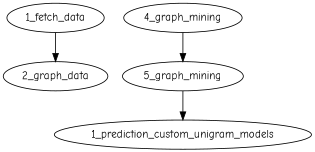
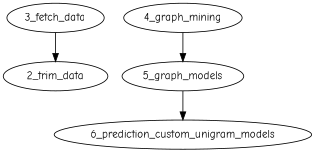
node "1_fetch_data": label "1_fetch_data" -> "3_fetch_data"
node "2_graph_data": label "2_graph_data" -> "2_trim_data"
node "5_graph_mining": label "5_graph_mining" -> "5_graph_models"
node "1_prediction_custom_unigram_models": label "1_prediction_custom_unigram_models" -> "6_prediction_custom_unigram_models"
